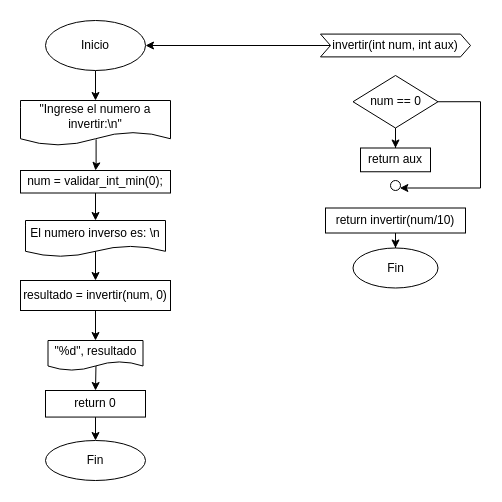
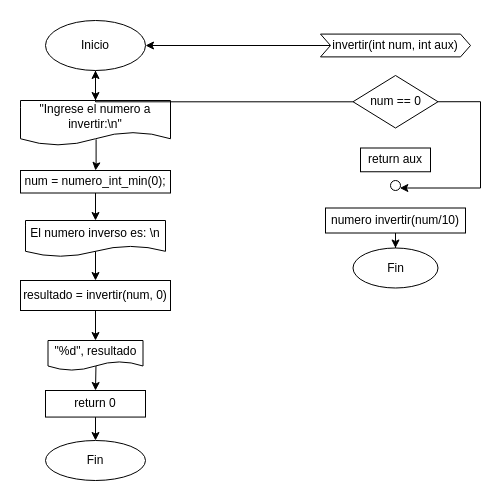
edge "num == 0" -> "return aux": now "num == 0" -> "Inicio"
node "num = validar_int_min(0);": label "num = validar_int_min(0);" -> "num = numero_int_min(0);"
node "return invertir(num/10)": label "return invertir(num/10)" -> "numero invertir(num/10)"
